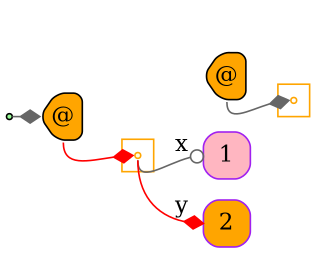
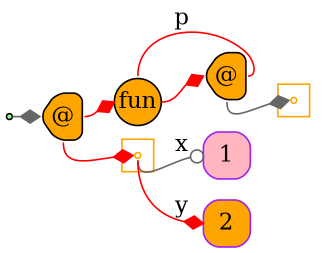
node "fun": added
